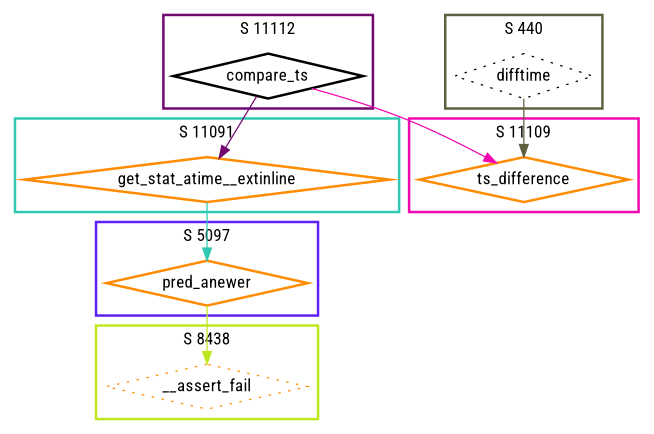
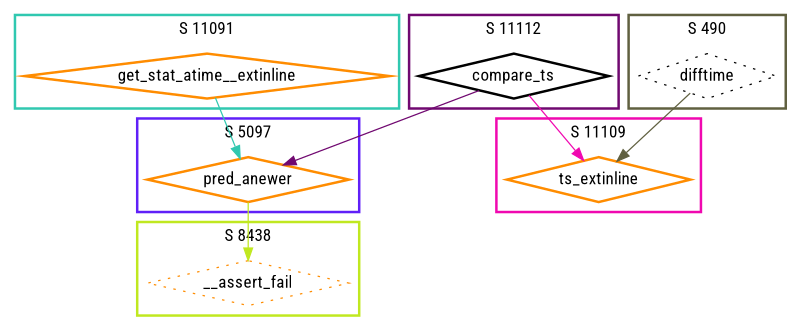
cluster "S 440": label "S 440" -> "S 490"
edge "compare_ts" -> "get_stat_atime__extinline": now "compare_ts" -> "pred_anewer"
node "ts_difference": label "ts_difference" -> "ts_extinline"
